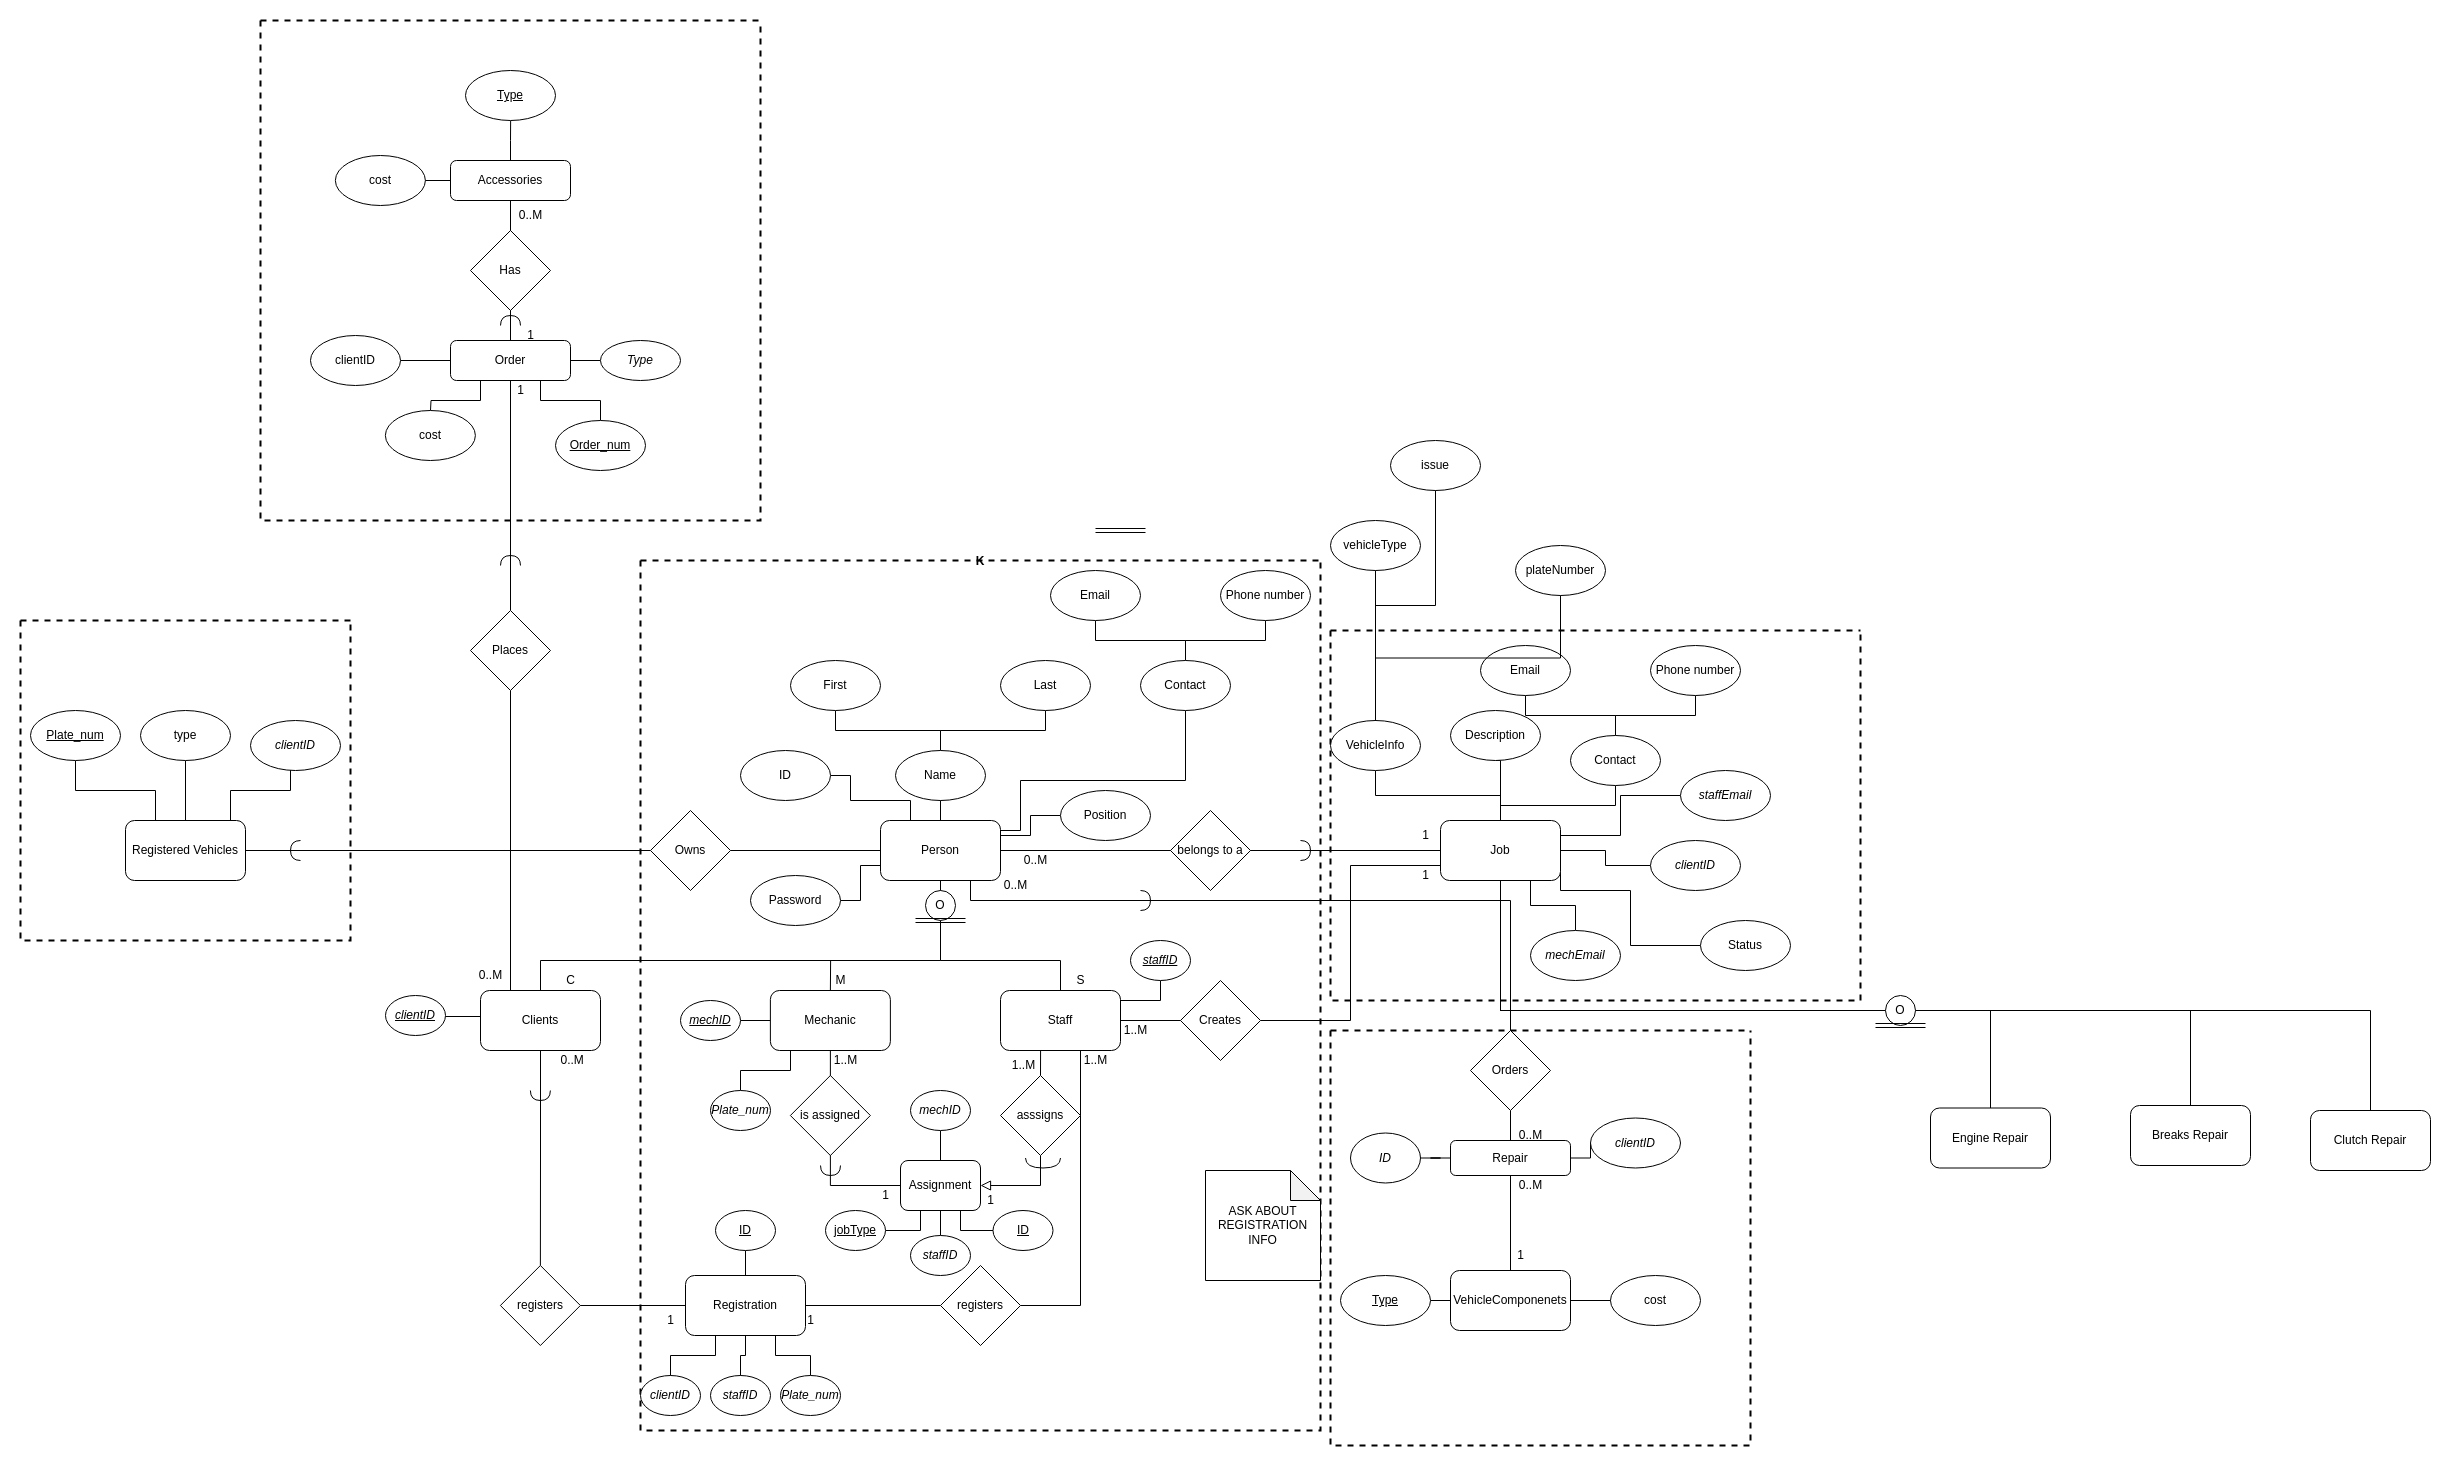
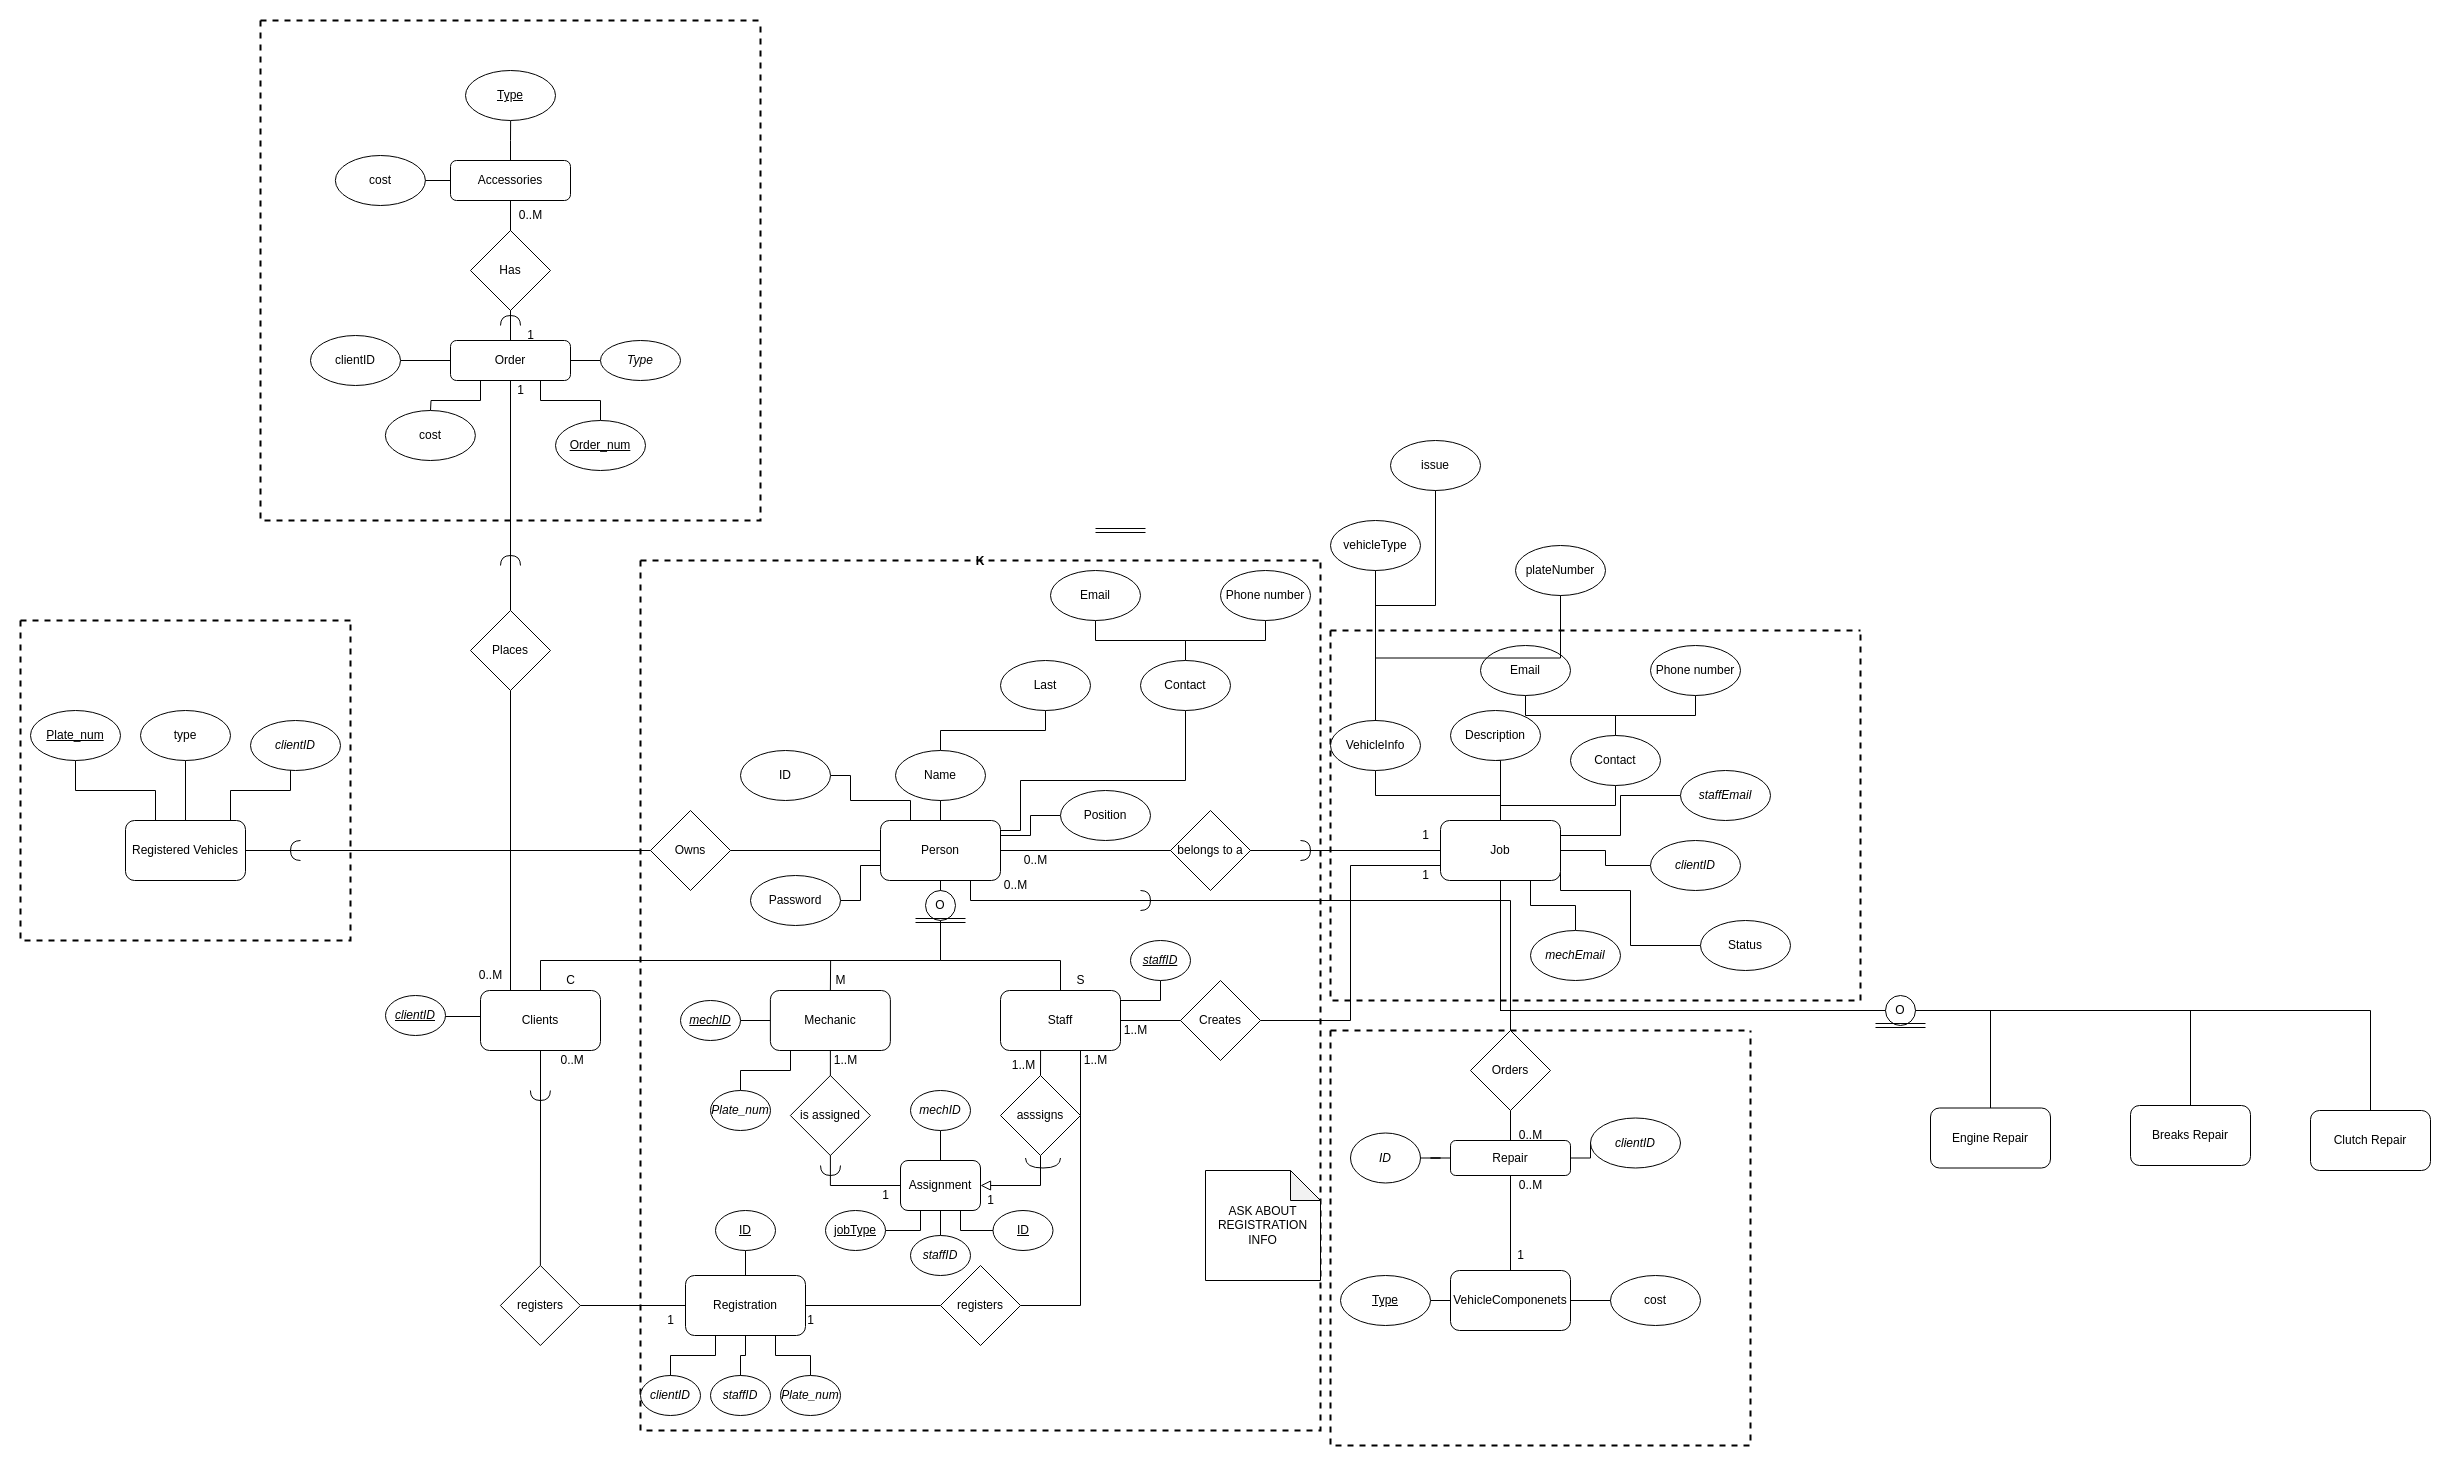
node "First": removed
edge "First" -- "Name": removed
